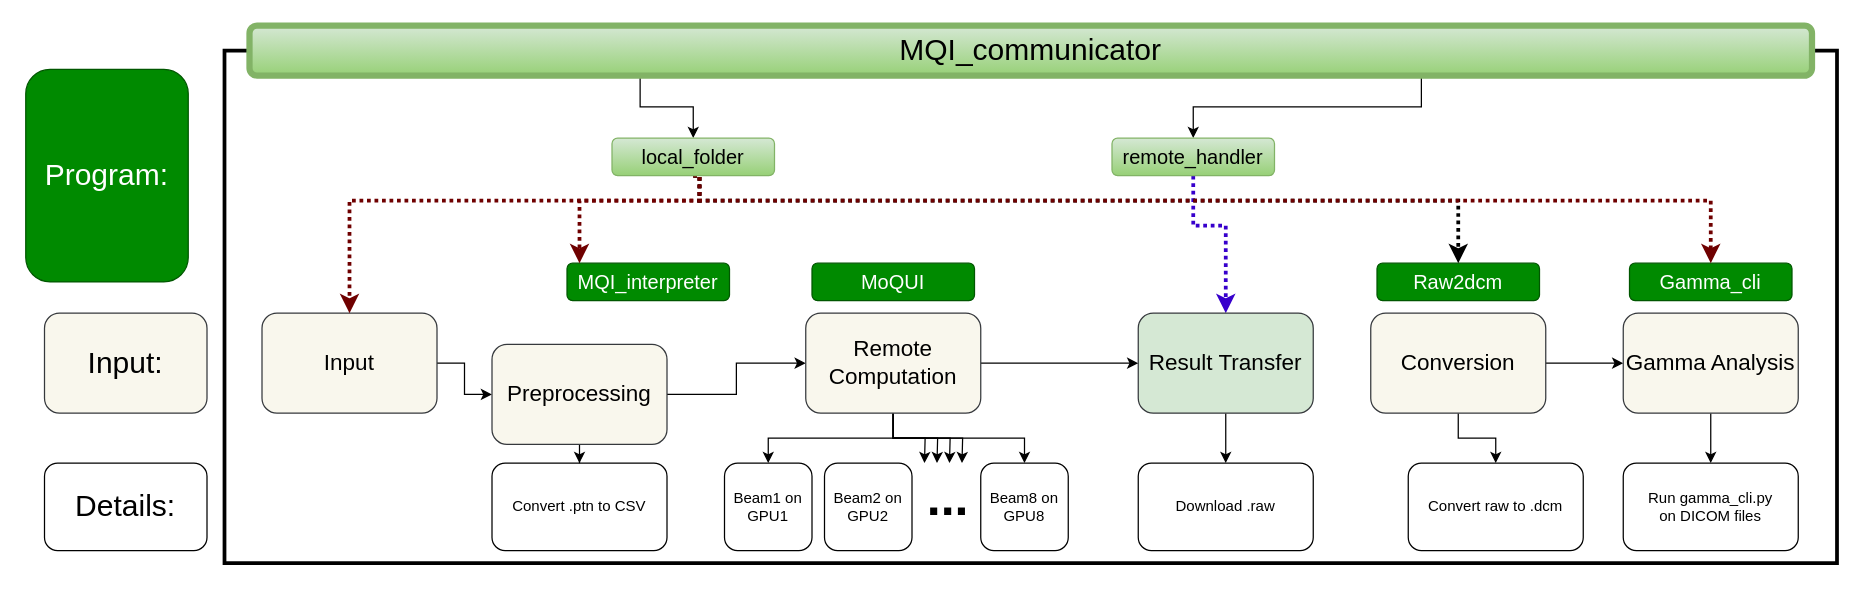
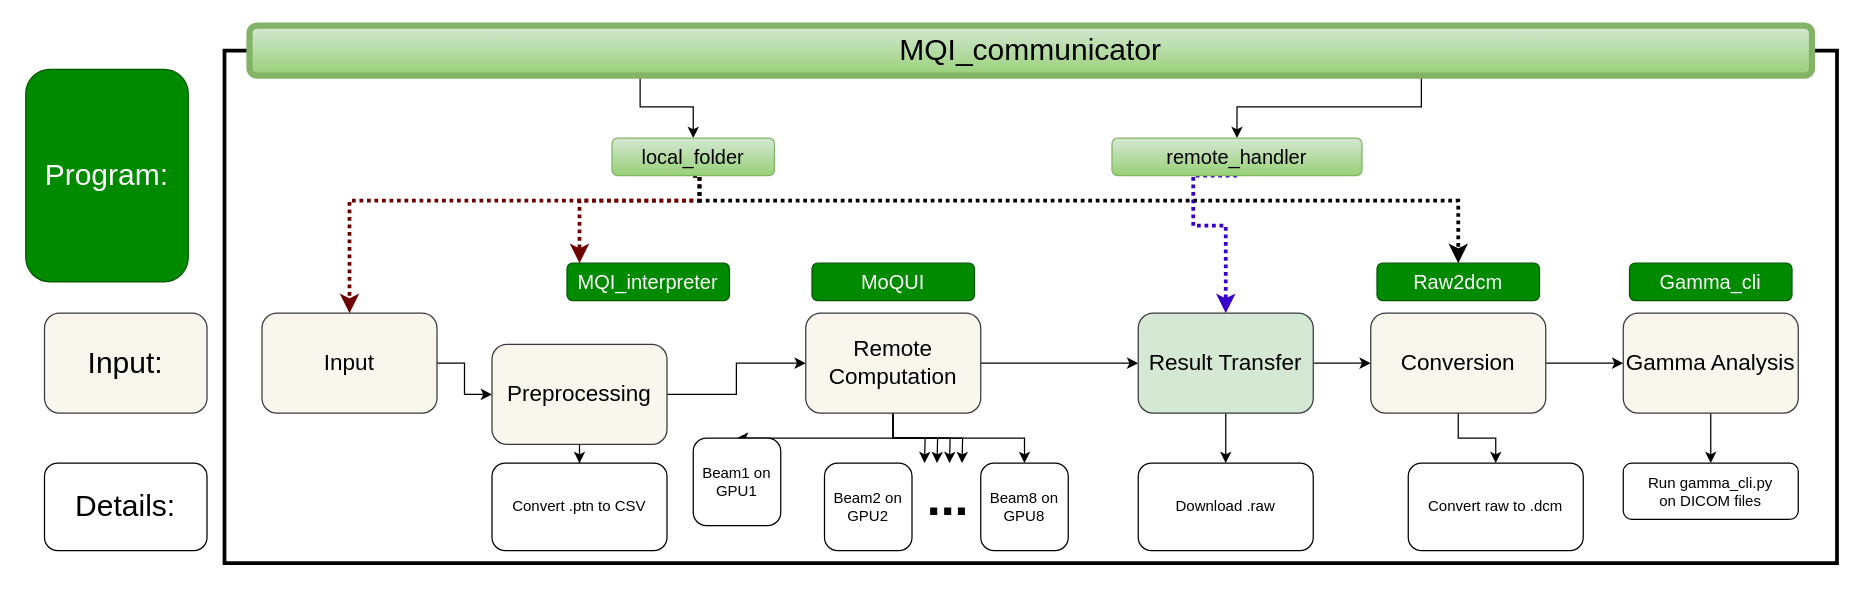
node "remote_handler": size 163x38 -> 250x38
edge "local_folder" -> "Gamma_cli": removed
edge "Result Transfer" -> "Conversion": added
node "Beam1 on GPU1": moved (768, 507) -> (737, 482)
node "Run gamma_cli.py on DICOM files": size 175x88 -> 175x56
